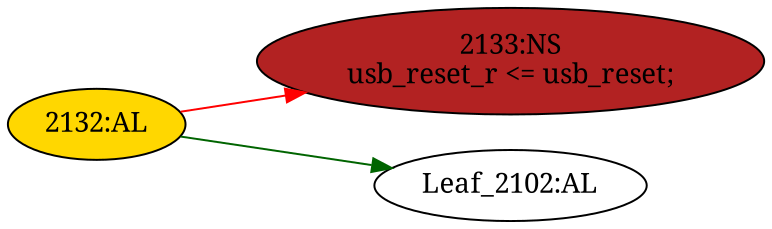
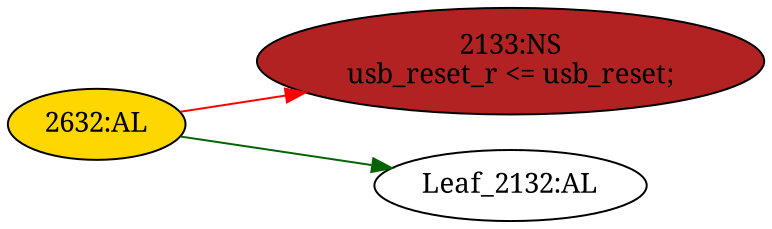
node "2132:AL": label "2132:AL" -> "2632:AL"
node "Leaf_2102:AL": label "Leaf_2102:AL" -> "Leaf_2132:AL"
